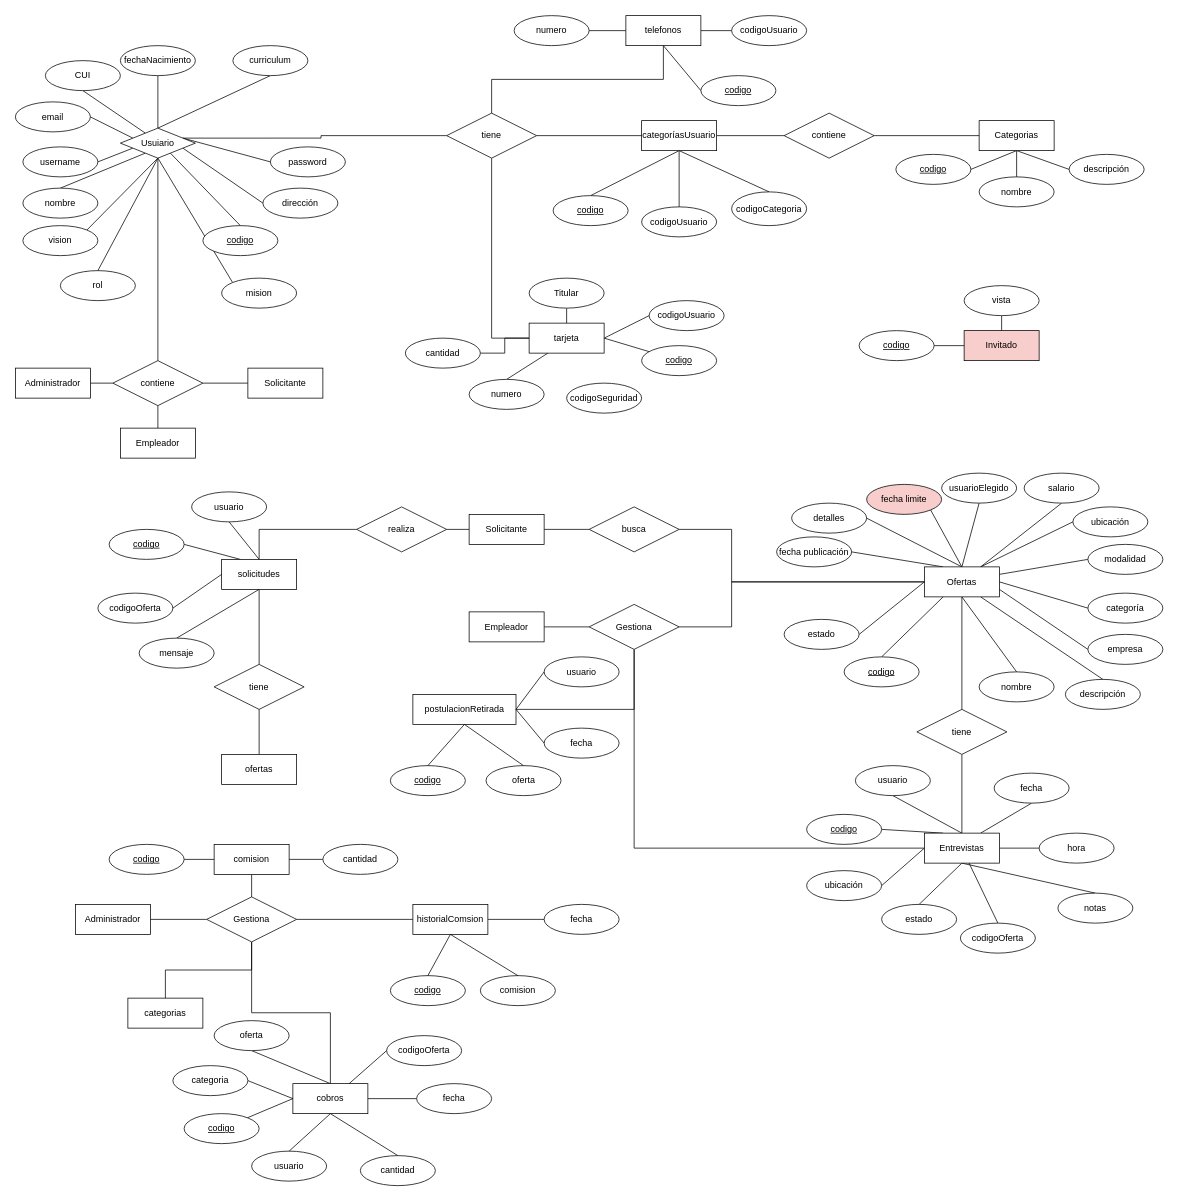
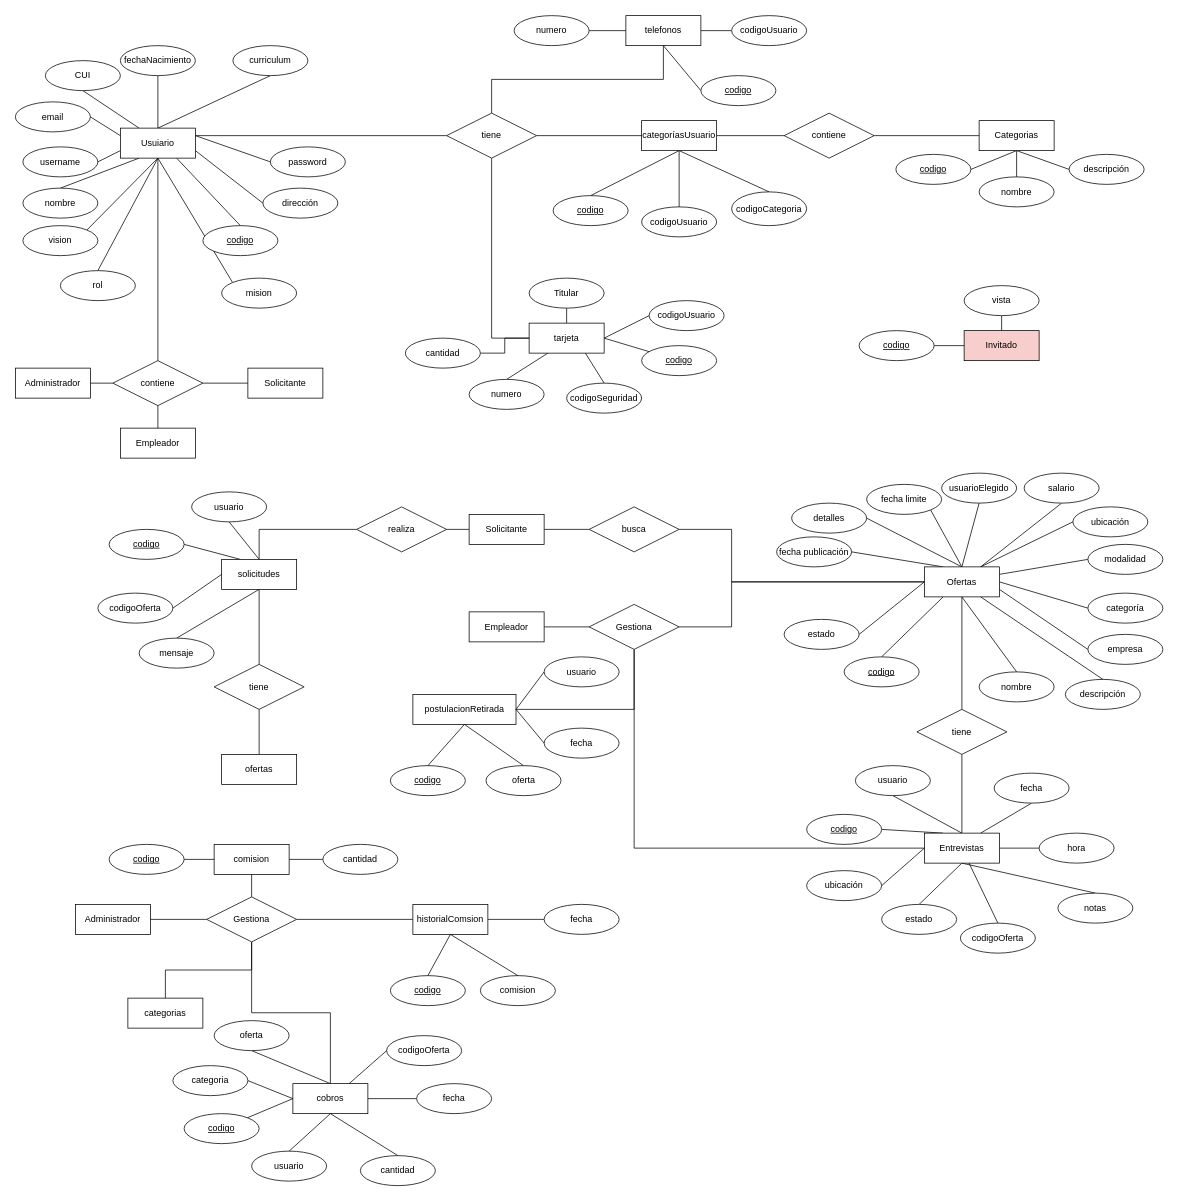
node "Usuiario": shape diamond -> rectangle
edge "tarjeta" -- "codigoSeguridad": added
node "fecha limite": fillcolor #f8cecc -> #ffffff
